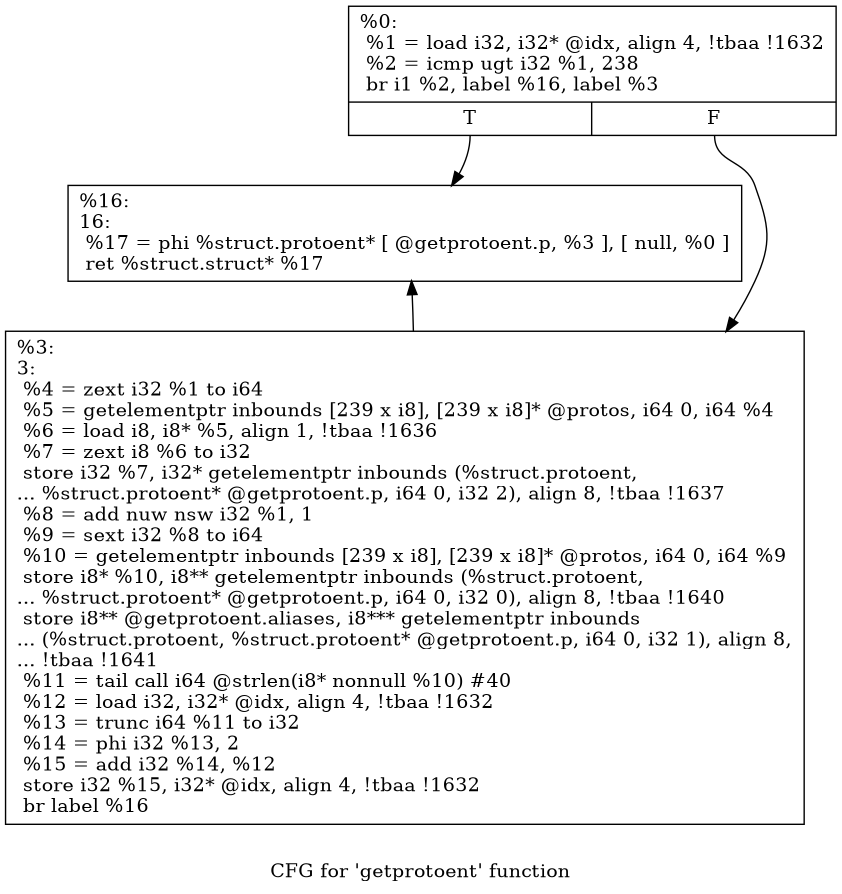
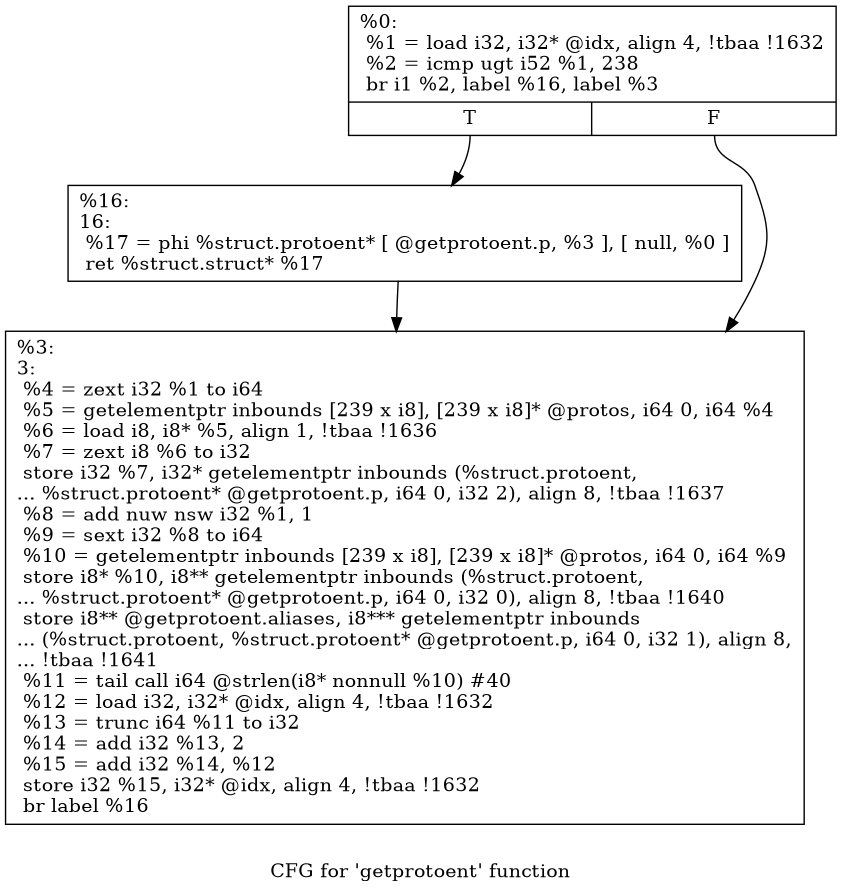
node "%0:": text "%2 = icmp ugt i32 %1, 238" -> "%2 = icmp ugt i52 %1, 238"
edge "%3:" -> "%16:": reversed
node "%3:": text "%14 = phi i32 %13, 2" -> "%14 = add i32 %13, 2"
